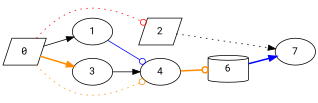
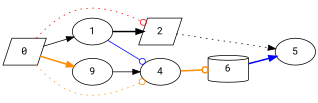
edge "1" -> "2": added
node "7": label "7" -> "5"
node "3": label "3" -> "9"
